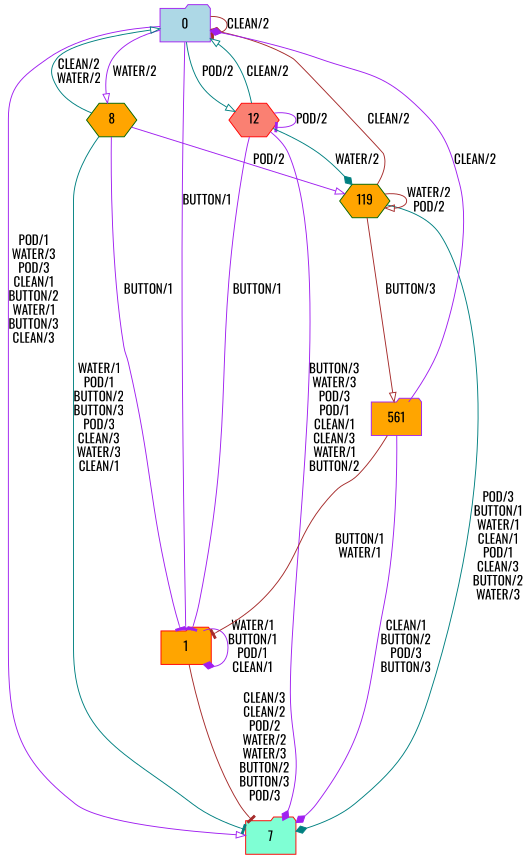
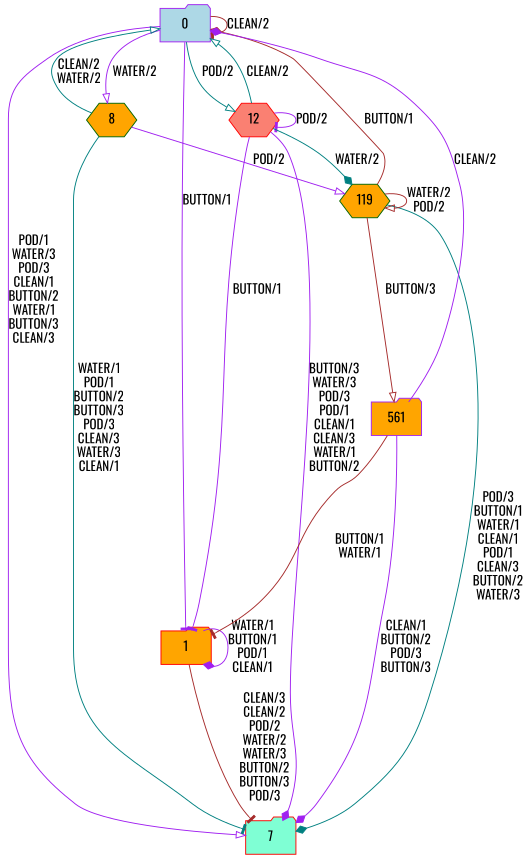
edge "119" -> "0": label "CLEAN/2" -> "BUTTON/1"
edge "8" -> "1": removed, label "BUTTON/1"
